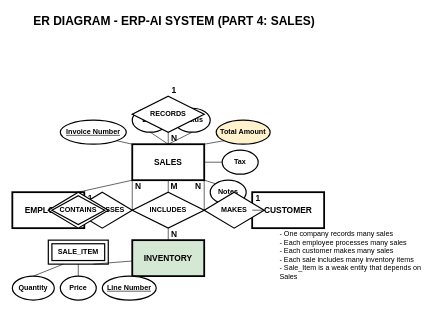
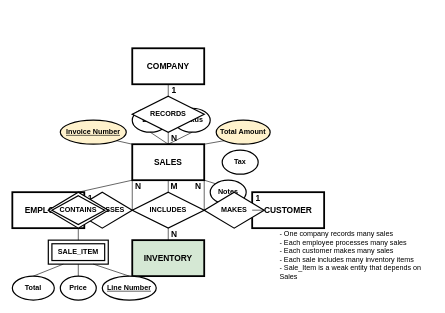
node "ER DIAGRAM - ERP-AI SYSTEM (PART 4: SALES)": removed
node "COMPANY": added
edge "COMPANY" -- "RECORDS": added
node "Invoice Number": fillcolor #ffffff -> #fff2cc
edge "SALES" -- "Tax": removed
edge "CONTAINS" -- "SALE_ITEM": added
edge "SALE_ITEM" -- "INVENTORY": now "SALE_ITEM" -- "Line Number"
node "Quantity": label "Quantity" -> "Total"
